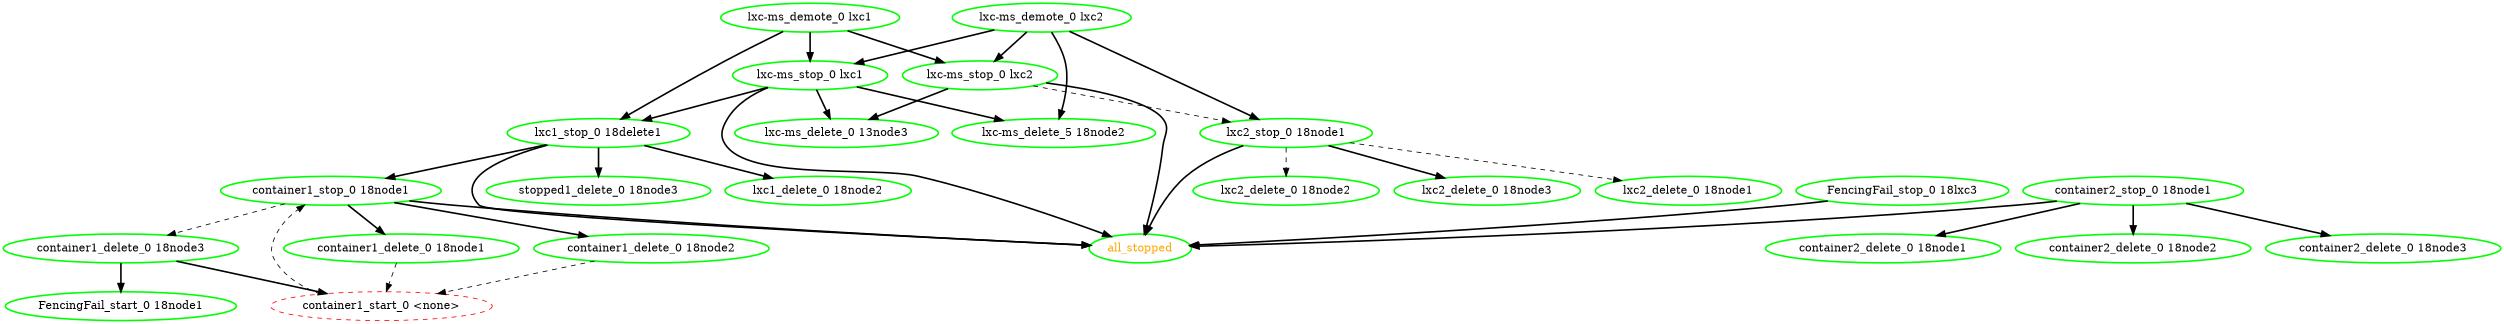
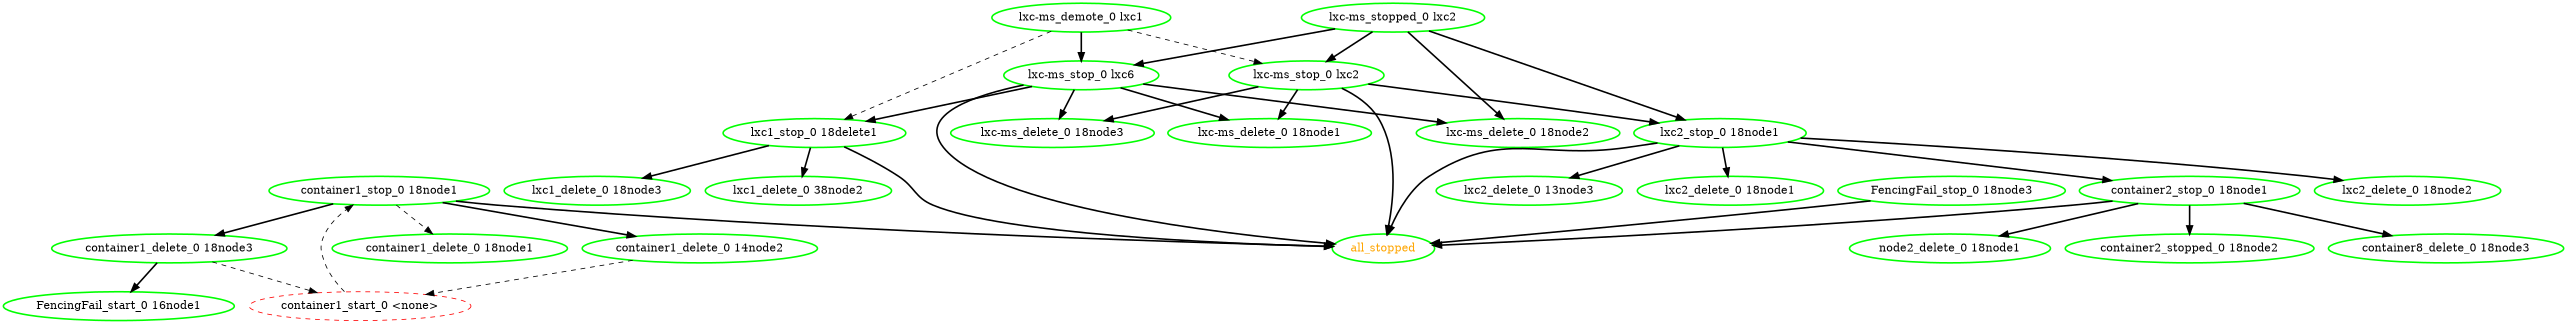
node "lxc-ms_demote_0 lxc2": label "lxc-ms_demote_0 lxc2" -> "lxc-ms_stopped_0 lxc2"
edge "lxc-ms_demote_0 lxc1" -> "lxc-ms_stop_0 lxc2": style bold -> dashed
edge "lxc-ms_demote_0 lxc1" -> "lxc1_stop_0 18delete1": style bold -> dashed
node "lxc-ms_stop_0 lxc1": label "lxc-ms_stop_0 lxc1" -> "lxc-ms_stop_0 lxc6"
edge "lxc-ms_stop_0 lxc2" -> "lxc2_stop_0 18node1": style dashed -> bold
node "lxc-ms_delete_0 13node3": label "lxc-ms_delete_0 13node3" -> "lxc-ms_delete_0 18node3"
node "lxc-ms_delete_5 18node2": label "lxc-ms_delete_5 18node2" -> "lxc-ms_delete_0 18node2"
node "lxc-ms_delete_0 18node1": added
edge "lxc2_stop_0 18node1" -> "lxc2_delete_0 18node2": style dashed -> bold
edge "lxc1_stop_0 18delete1" -> "container1_stop_0 18node1": removed
edge "lxc2_stop_0 18node1" -> "lxc2_delete_0 18node1": style dashed -> bold
edge "lxc2_stop_0 18node1" -> "container2_stop_0 18node1": added
node "stopped1_delete_0 18node3": label "stopped1_delete_0 18node3" -> "lxc1_delete_0 18node3"
node "lxc1_delete_0 18node2": label "lxc1_delete_0 18node2" -> "lxc1_delete_0 38node2"
node "lxc2_delete_0 18node3": label "lxc2_delete_0 18node3" -> "lxc2_delete_0 13node3"
node "FencingFail_stop_0 18lxc3": label "FencingFail_stop_0 18lxc3" -> "FencingFail_stop_0 18node3"
edge "container1_stop_0 18node1" -> "container1_delete_0 18node1": style bold -> dashed
edge "container1_stop_0 18node1" -> "container1_delete_0 18node3": style dashed -> bold
node "container1_delete_0 18node2": label "container1_delete_0 18node2" -> "container1_delete_0 14node2"
node "container2_delete_0 18node1": label "container2_delete_0 18node1" -> "node2_delete_0 18node1"
node "container2_delete_0 18node2": label "container2_delete_0 18node2" -> "container2_stopped_0 18node2"
node "container2_delete_0 18node3": label "container2_delete_0 18node3" -> "container8_delete_0 18node3"
edge "container1_delete_0 18node1" -> "container1_start_0 <none>": removed
edge "container1_delete_0 18node3" -> "container1_start_0 <none>": style bold -> dashed
node "FencingFail_start_0 18node1": label "FencingFail_start_0 18node1" -> "FencingFail_start_0 16node1"
